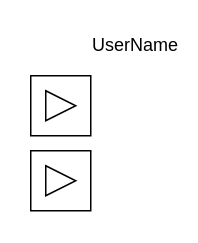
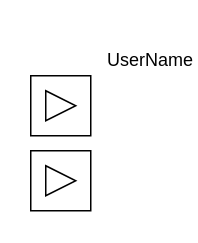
node "UserName": moved (136, 46) -> (151, 61)
